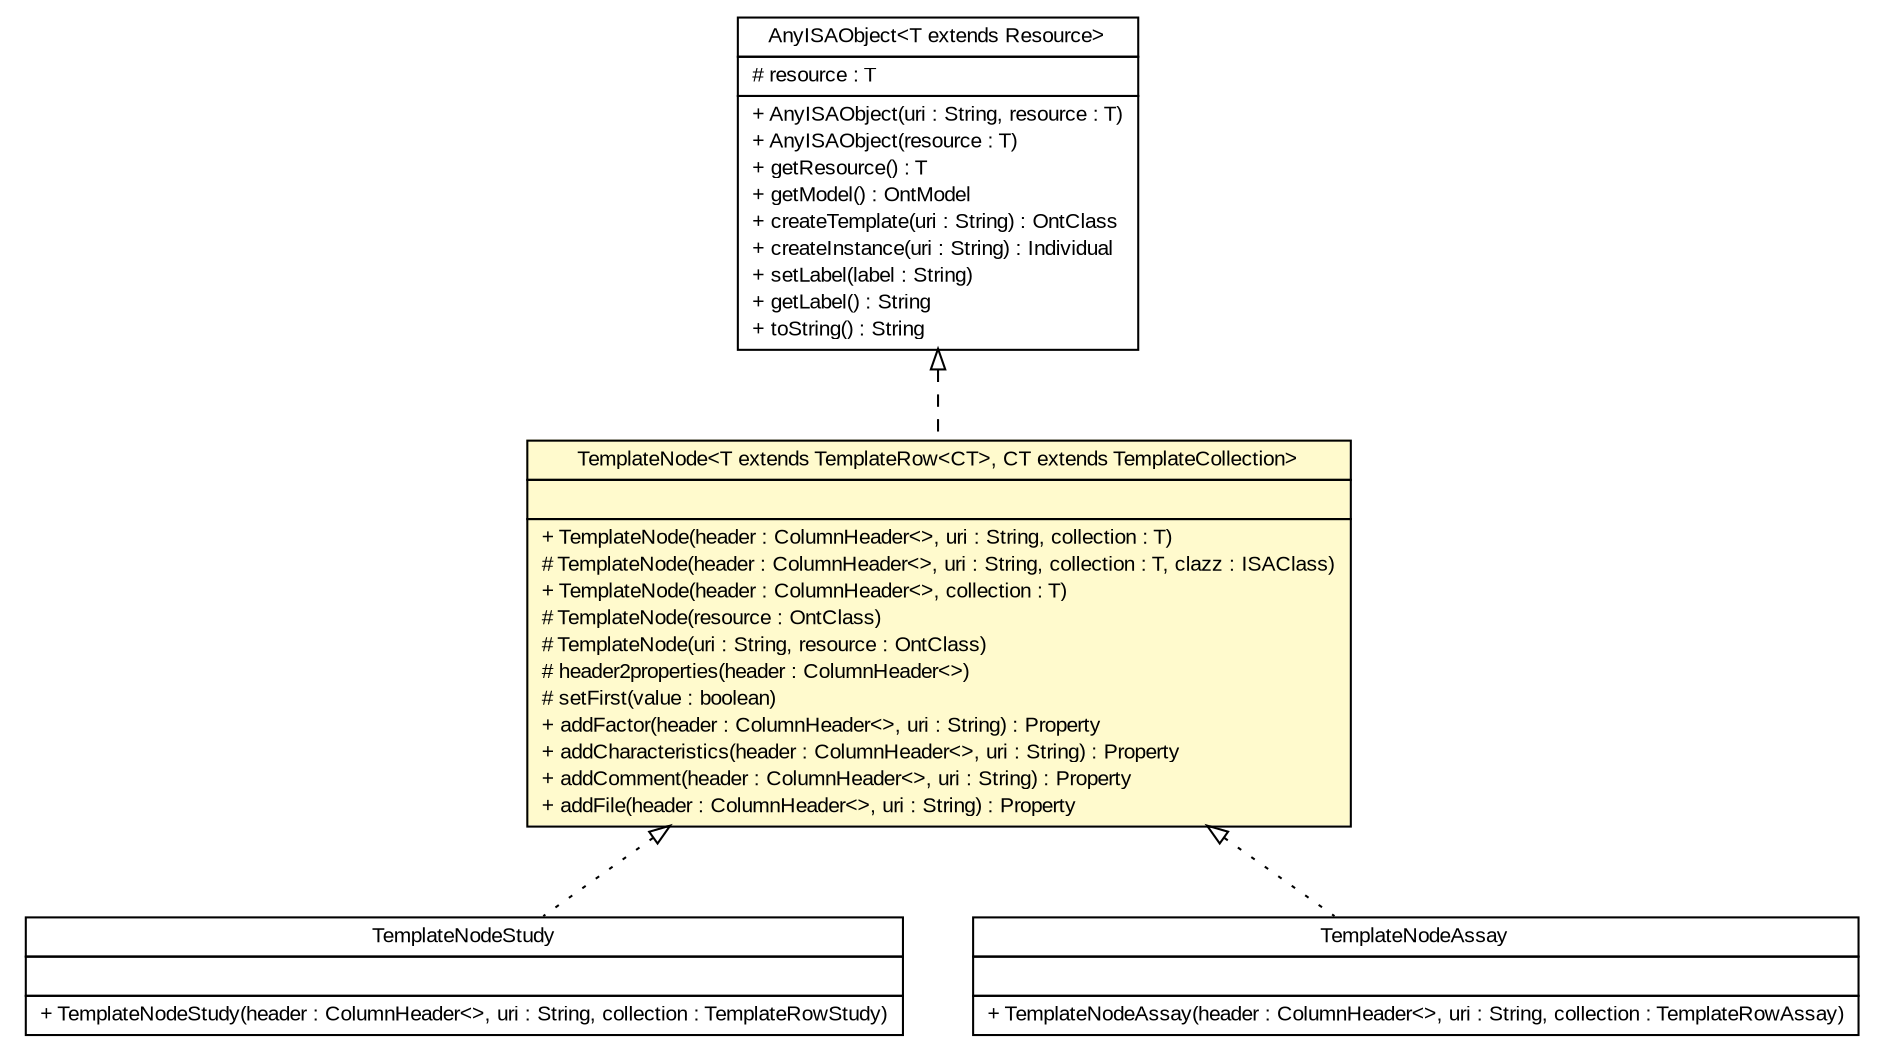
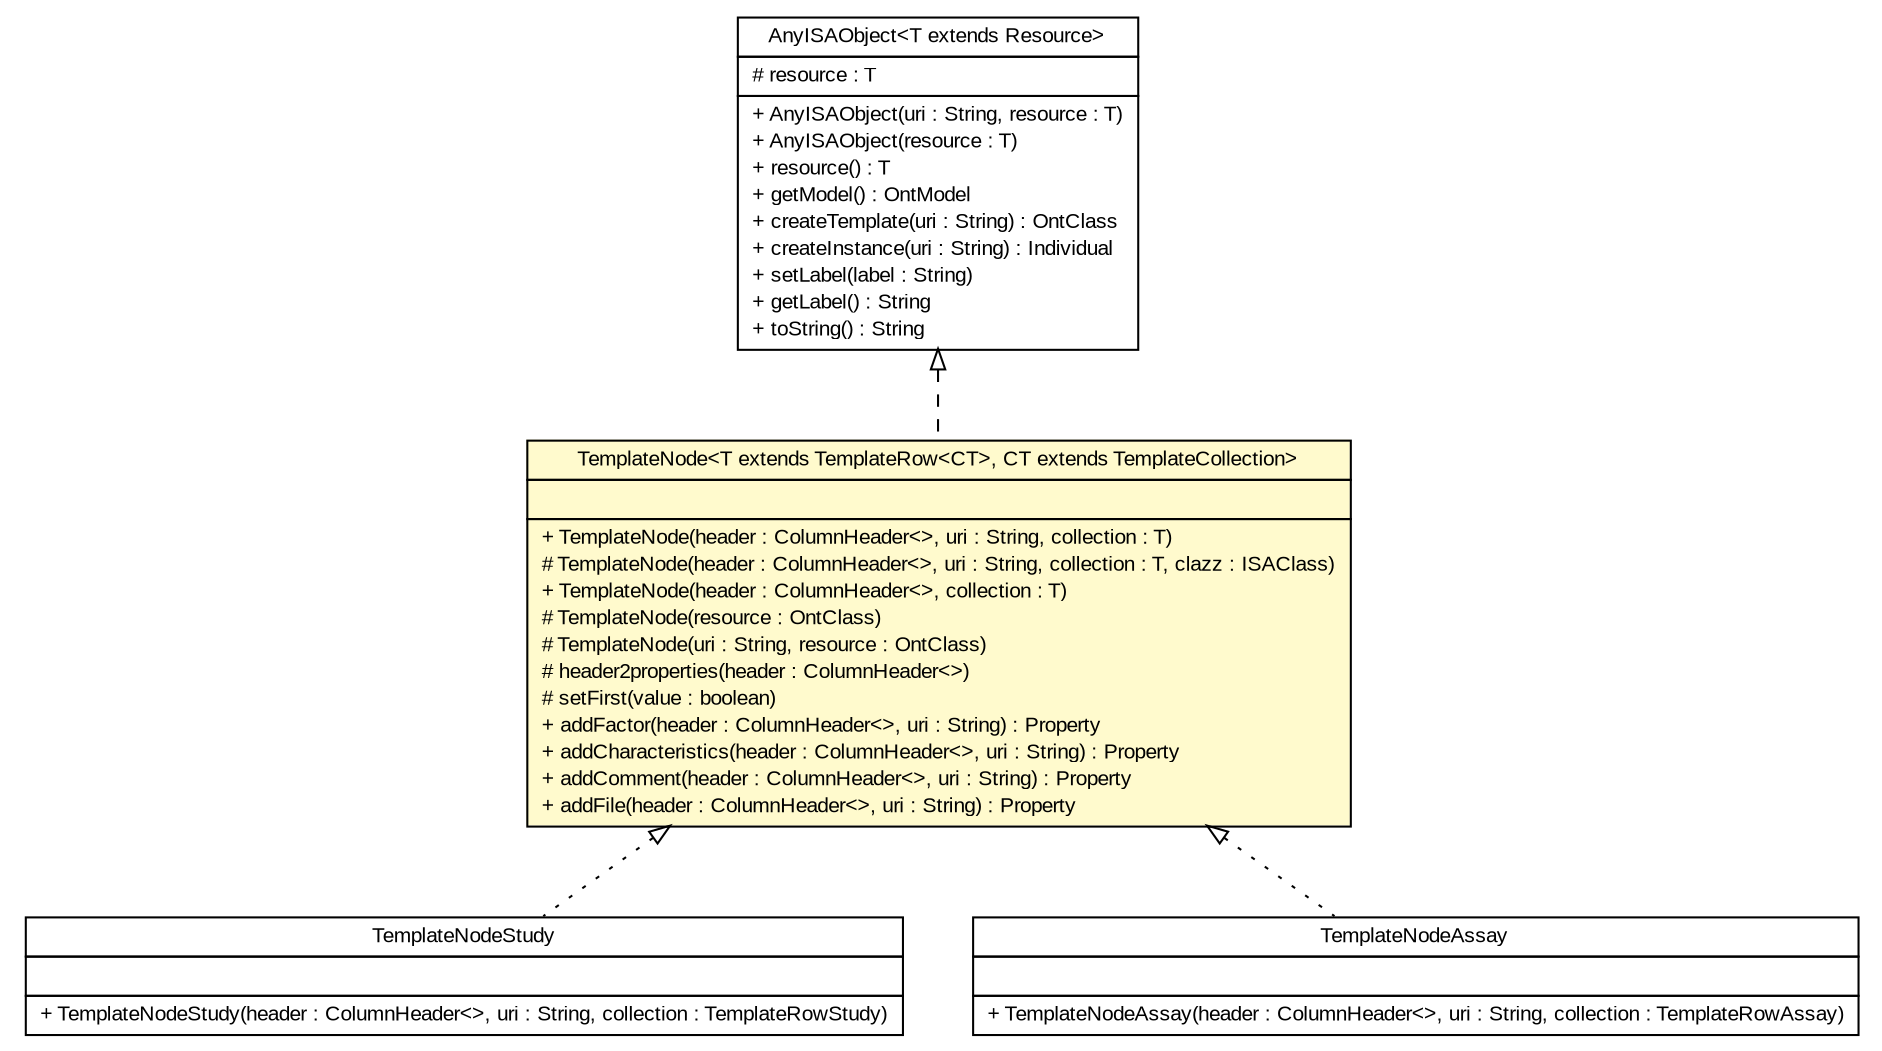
node "AnyISAObject<T extends Resource>": text "+ getResource() : T" -> "+ resource() : T"
